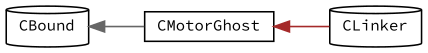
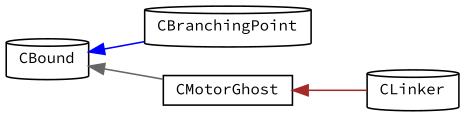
node "CBranchingPoint": added
